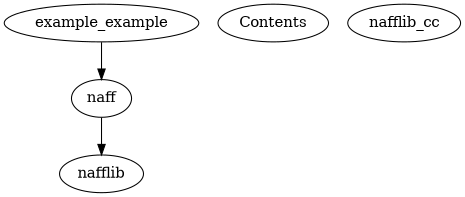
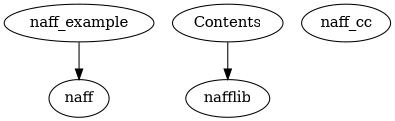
node "example_example": label "example_example" -> "naff_example"
node "nafflib_cc": label "nafflib_cc" -> "naff_cc"
edge "naff" -> "nafflib": now "Contents" -> "nafflib"
